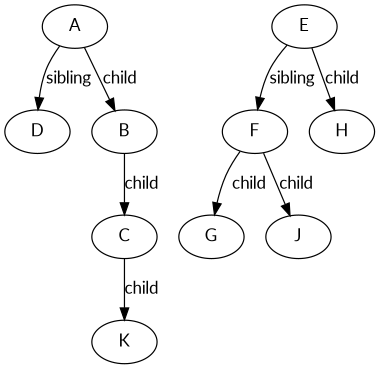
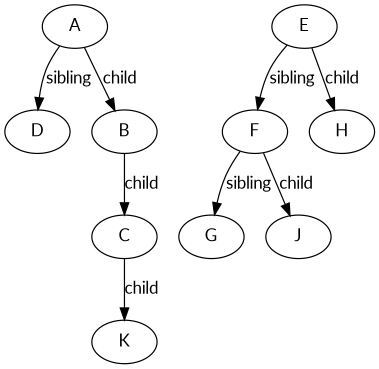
edge "F" -> "G": label "child" -> "sibling"
